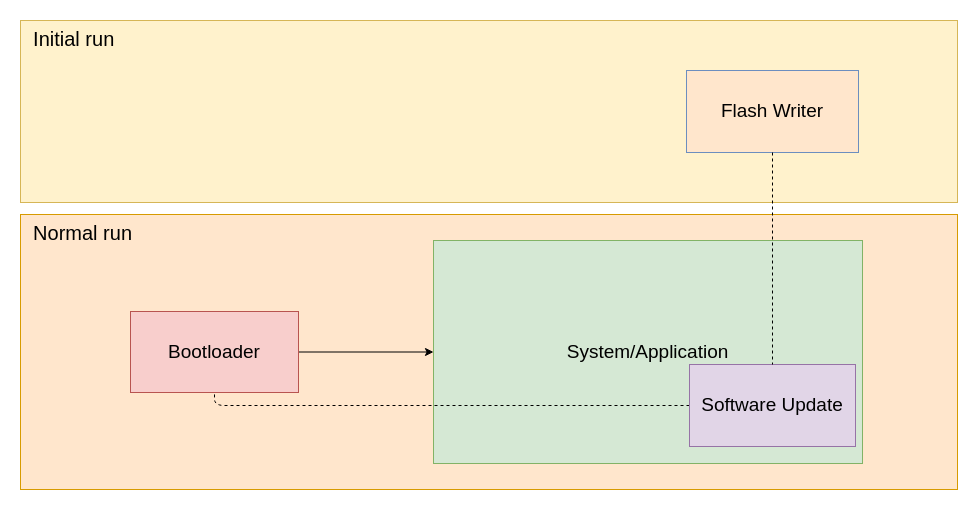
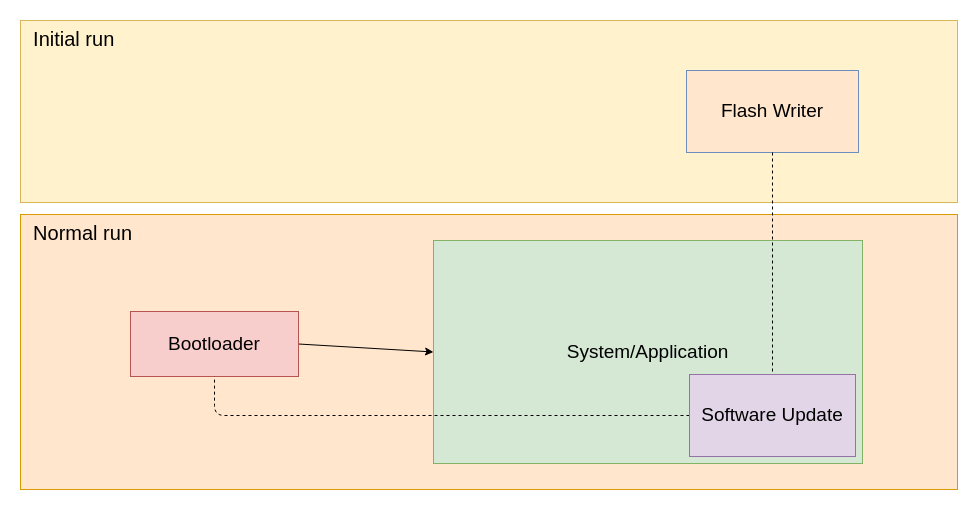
node "Bootloader": size 168x81 -> 168x65
node "Software Update": moved (773, 406) -> (773, 416)
